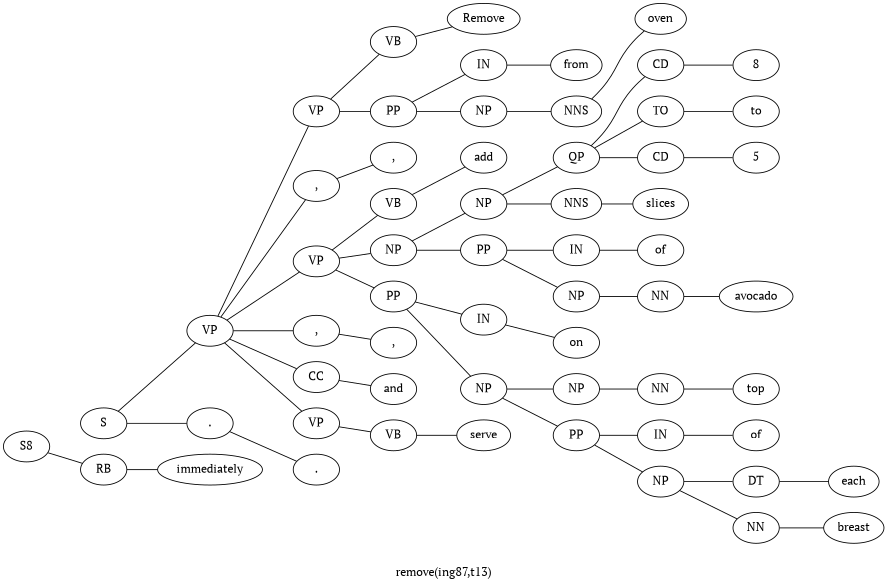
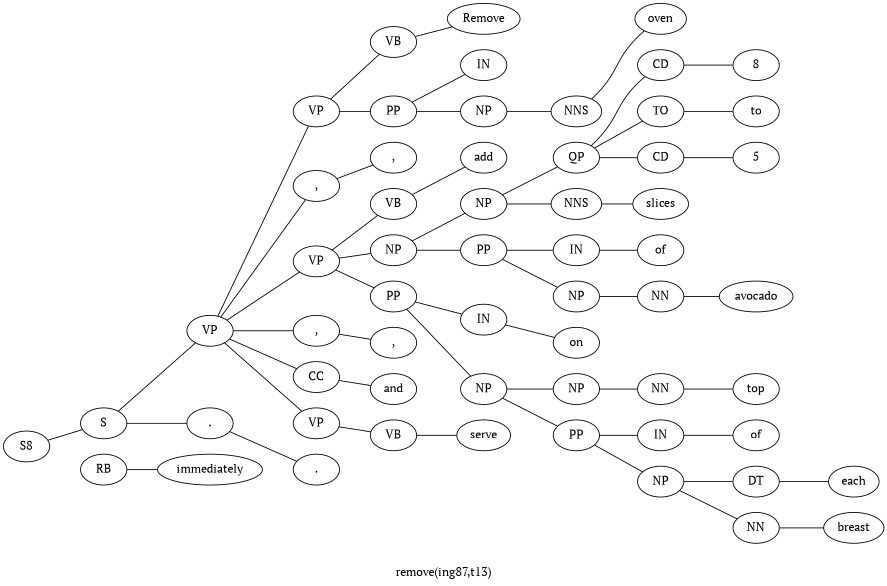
node "from": removed
edge "S8" -- "RB": now "S8" -- "S"
